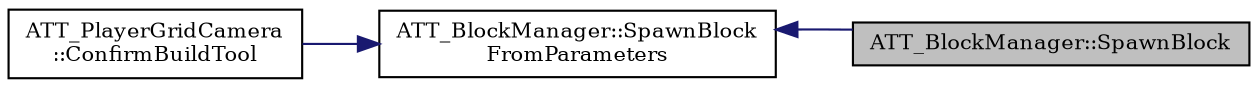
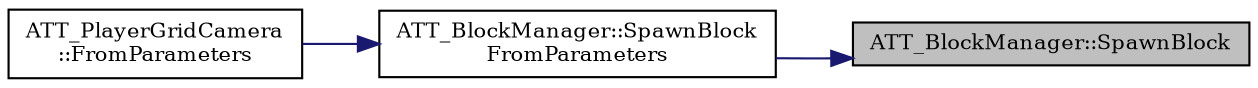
edge "ATT_BlockManager::SpawnBlock" -> "ATT_BlockManager::SpawnBlock FromParameters": reversed
node "ATT_PlayerGridCamera ::ConfirmBuildTool": label "ATT_PlayerGridCamera ::ConfirmBuildTool" -> "ATT_PlayerGridCamera ::FromParameters"
